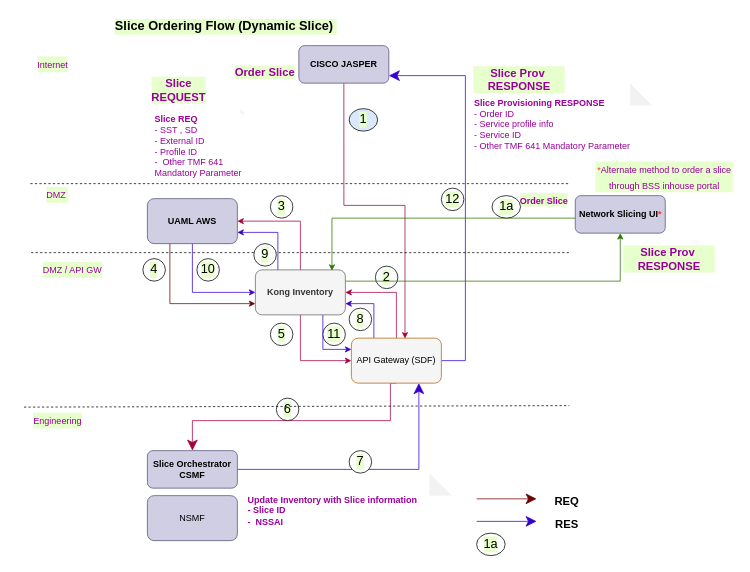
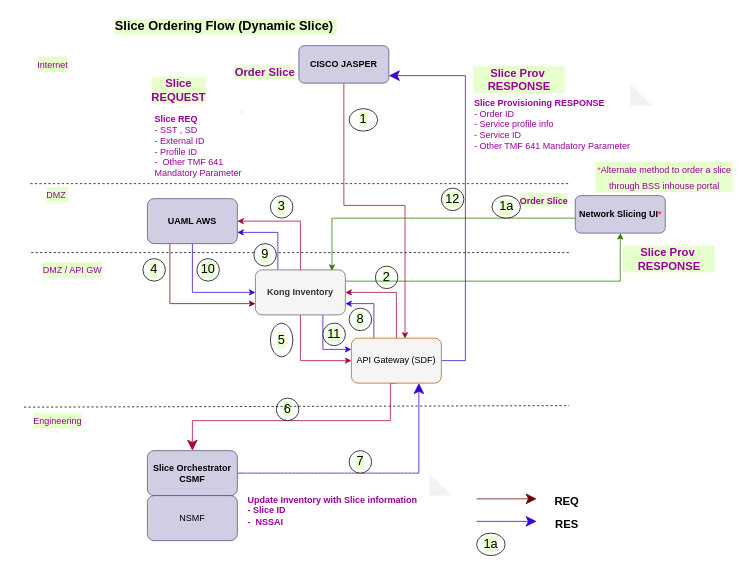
node "1": fillcolor #dae8fc -> #ffffff
node "5": size 23x23 -> 23x34
node "Slice Orchestrator CSMF": size 90x38 -> 90x45
